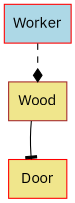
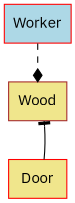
edge "Wood" -> "Door": reversed
